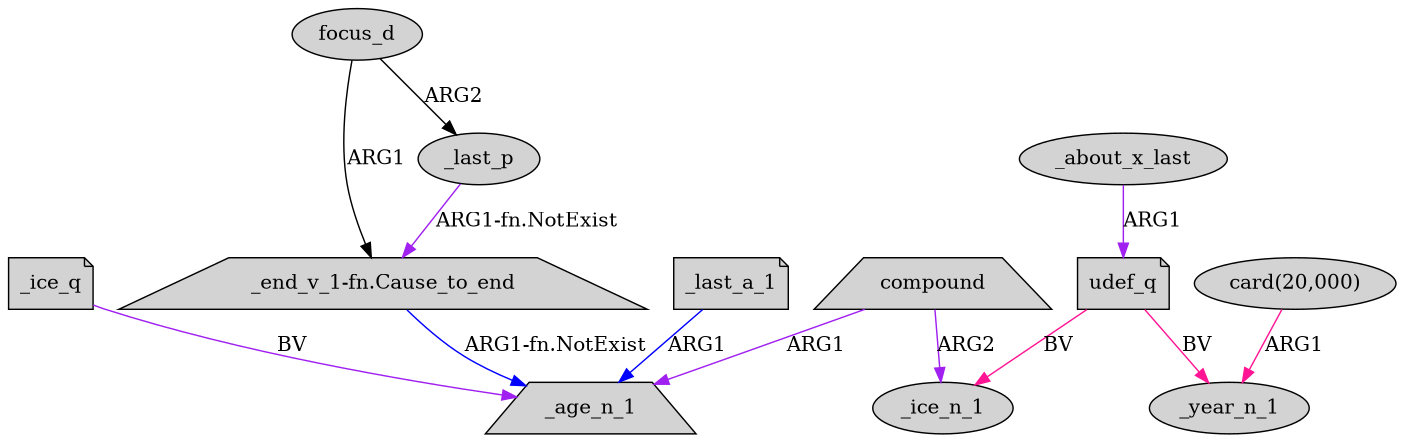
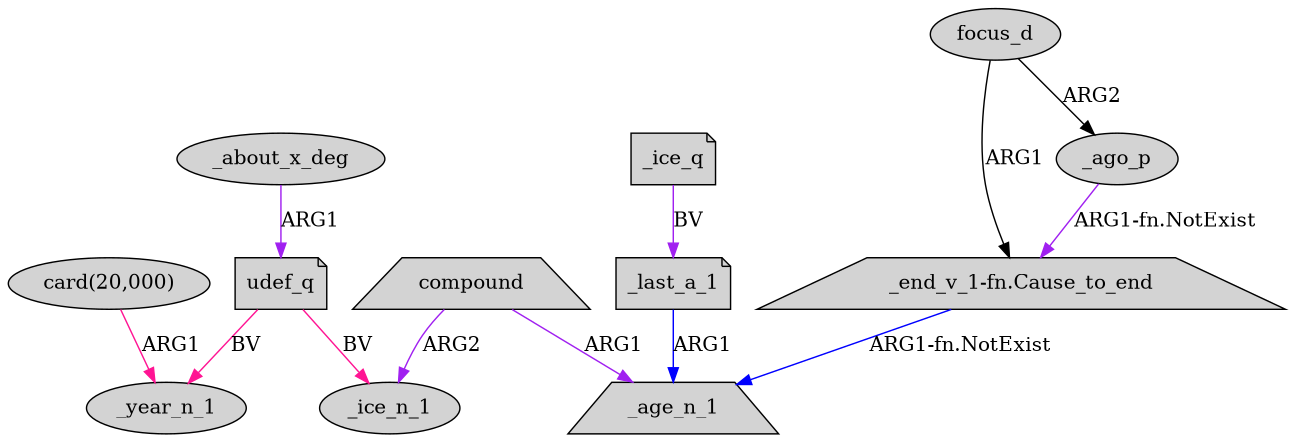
node "_last_p": label "_last_p" -> "_ago_p"
node "_about_x_last": label "_about_x_last" -> "_about_x_deg"
edge "_ice_q" -> "_age_n_1": now "_ice_q" -> "_last_a_1"
